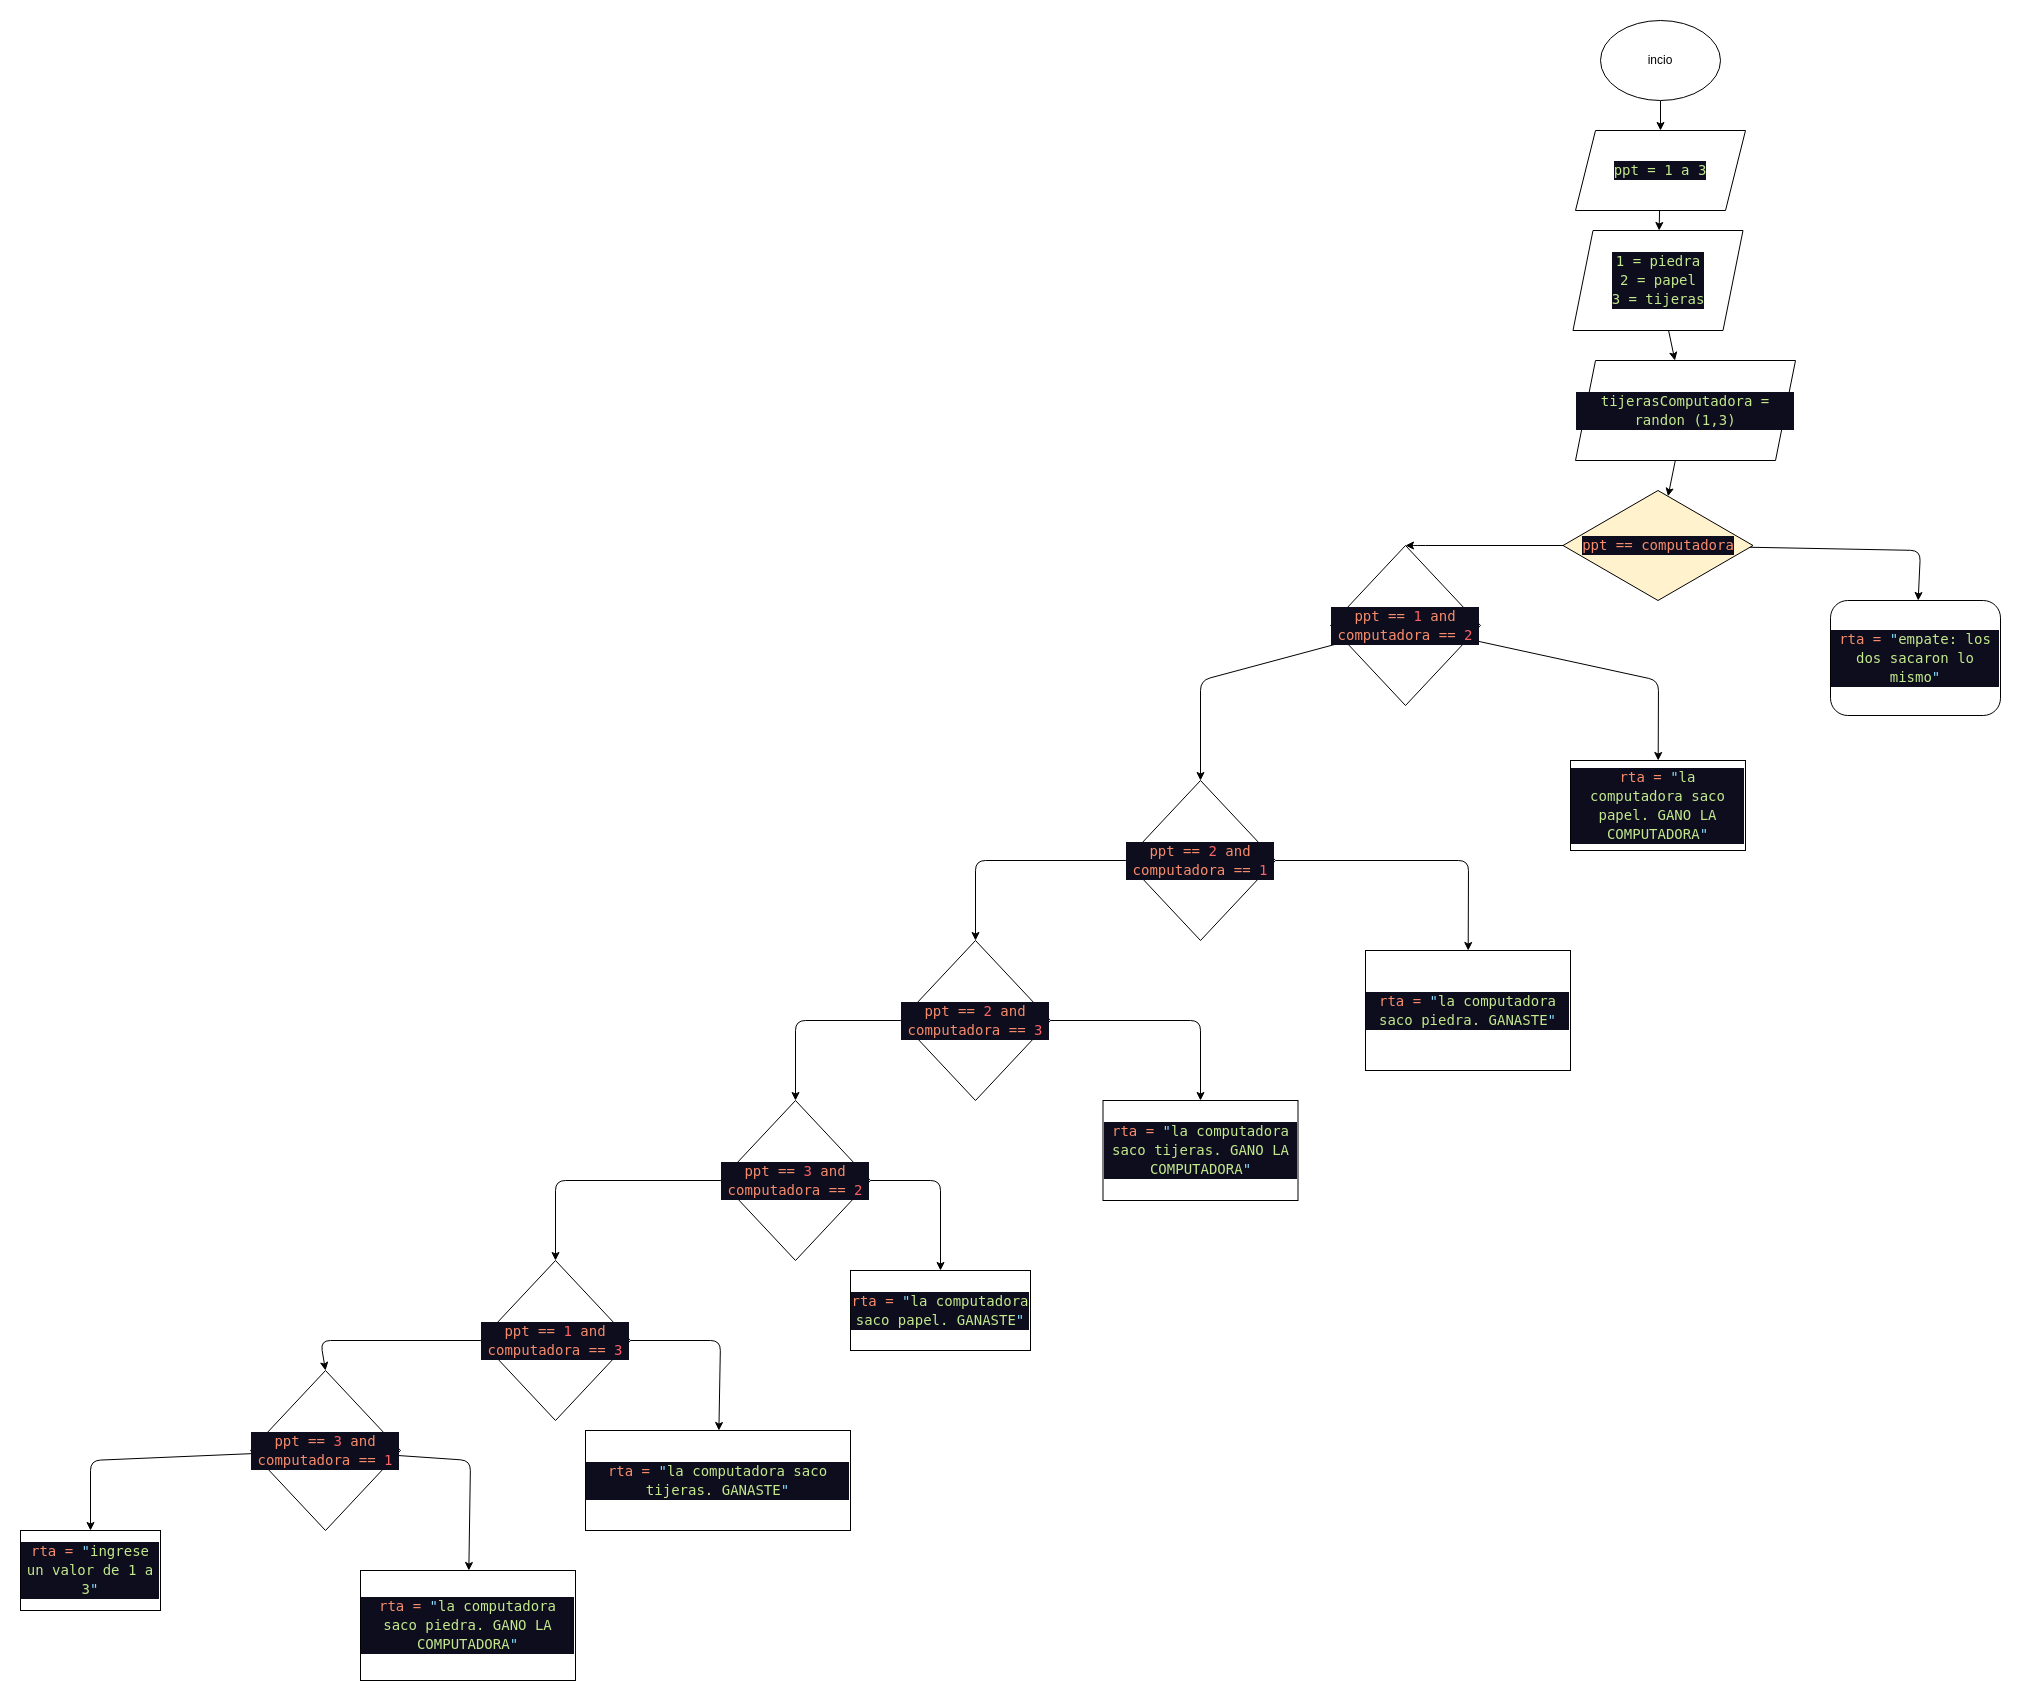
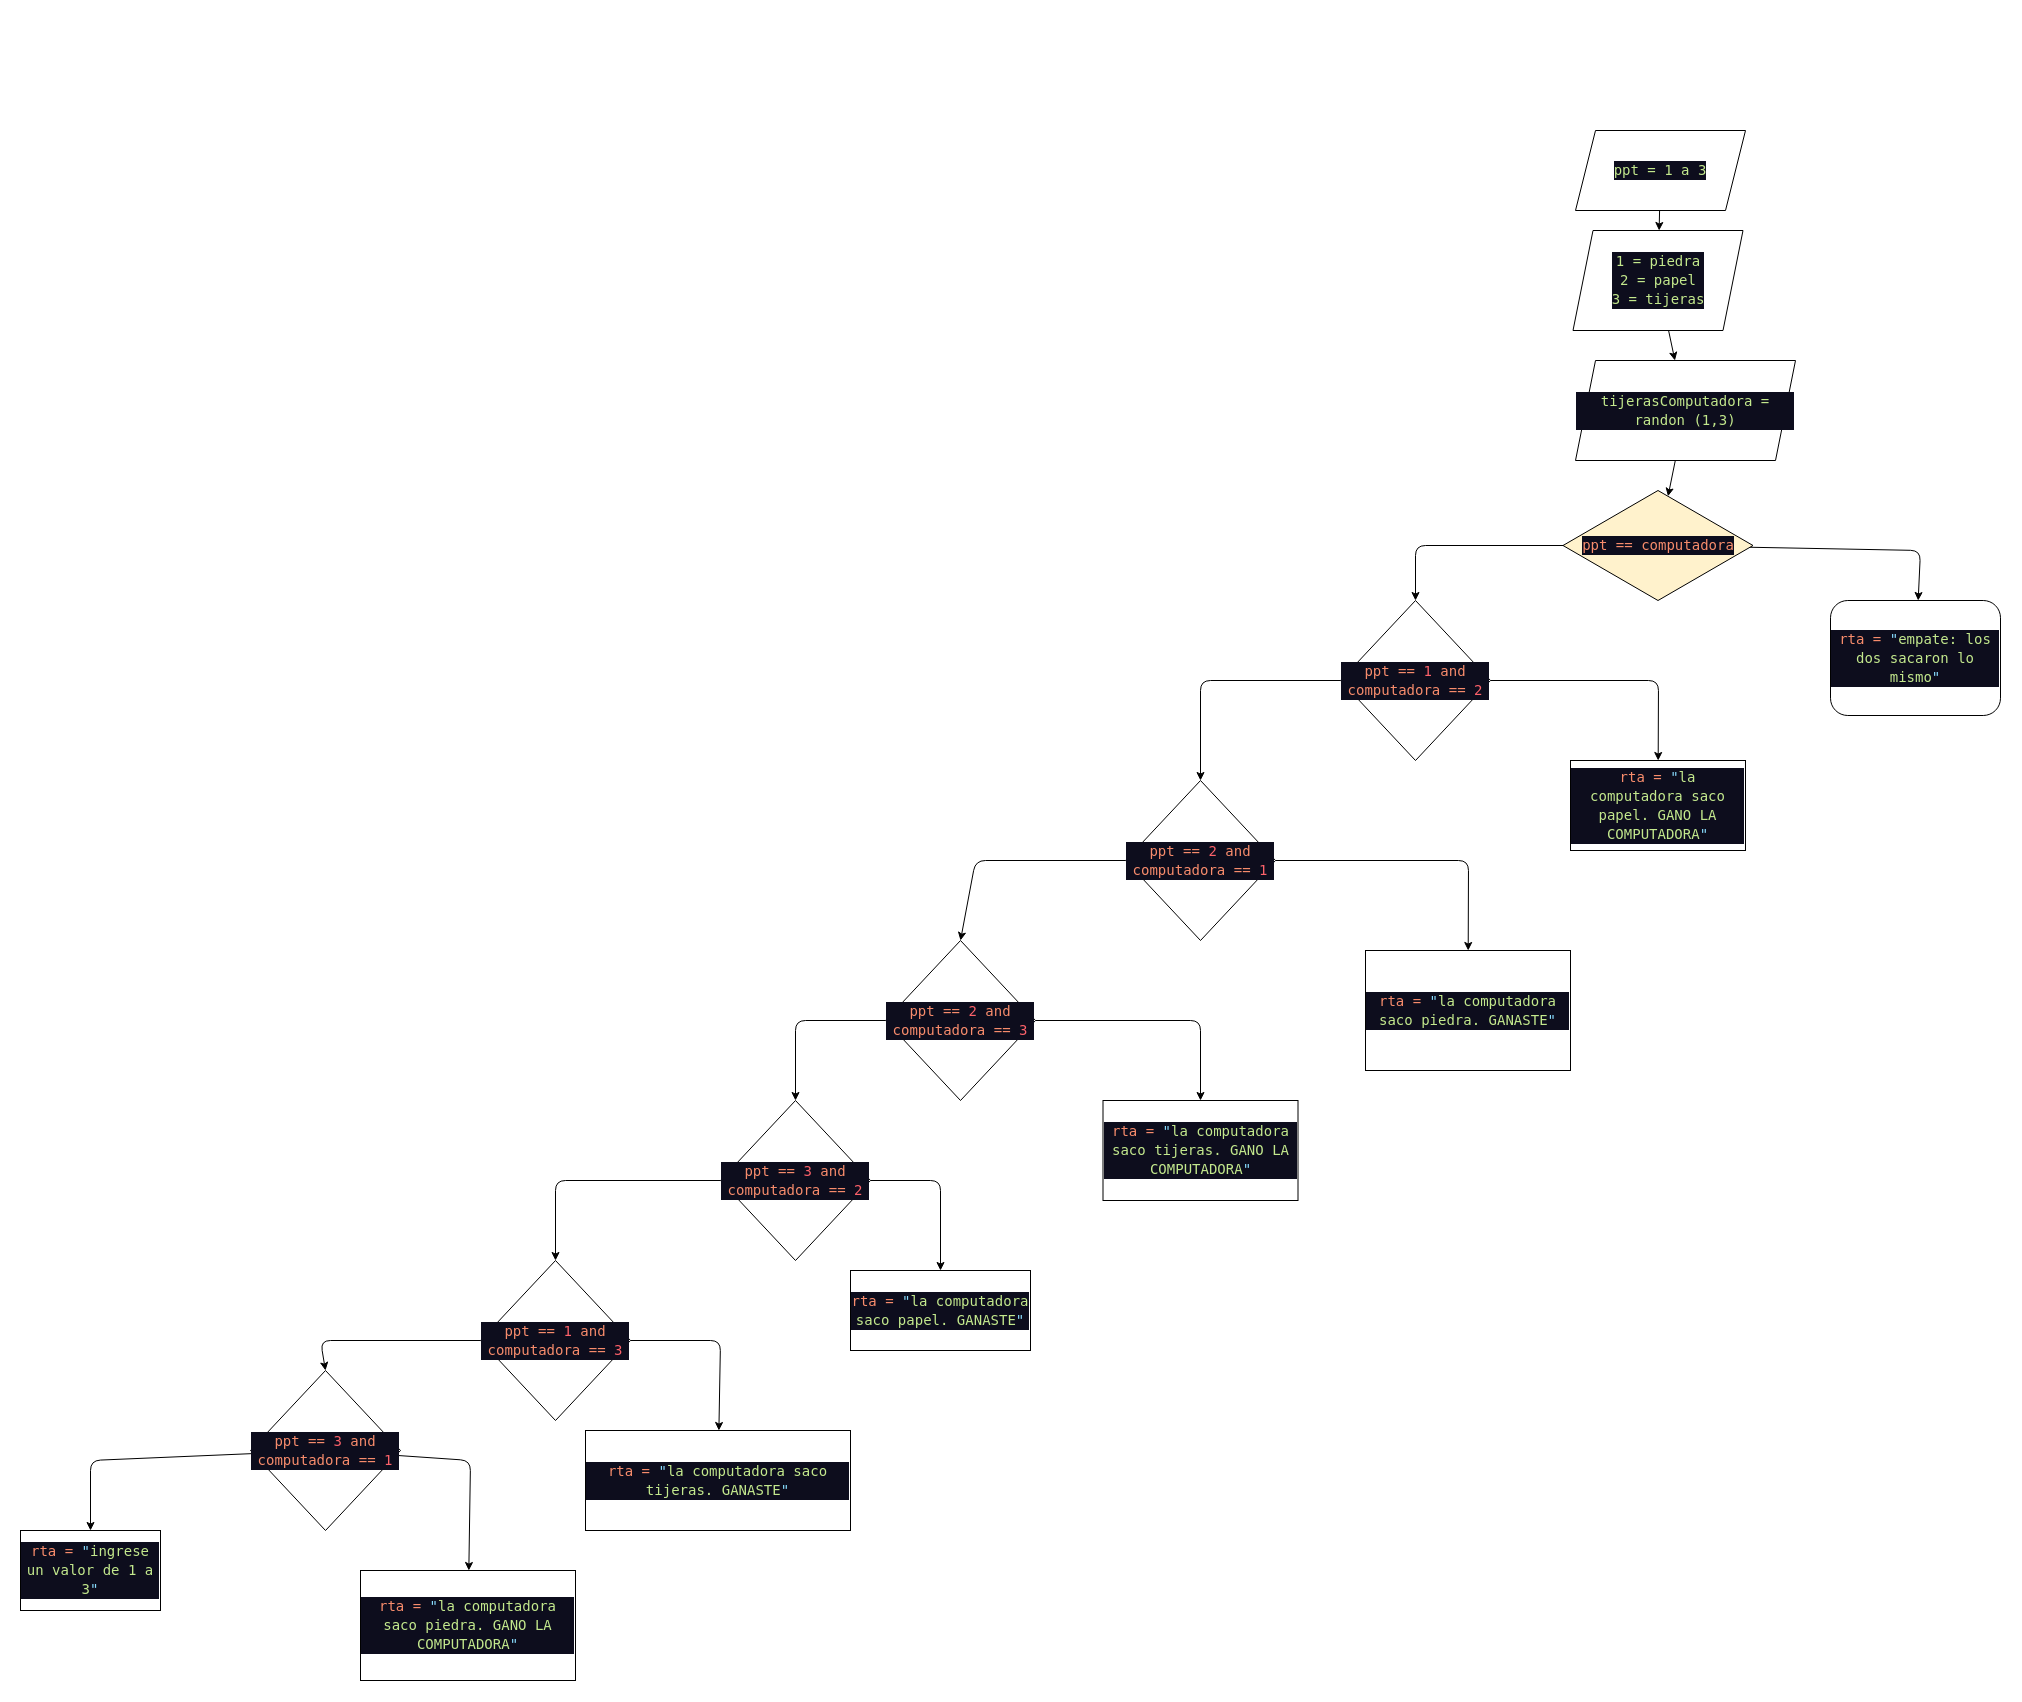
node "incio": removed
edge "incio" -> "ppt = 1 a 3": removed
node "ppt == 1 and computadora == 2": moved (1406, 626) -> (1416, 681)
node "ppt == 2 and computadora == 3": moved (976, 1021) -> (961, 1021)
